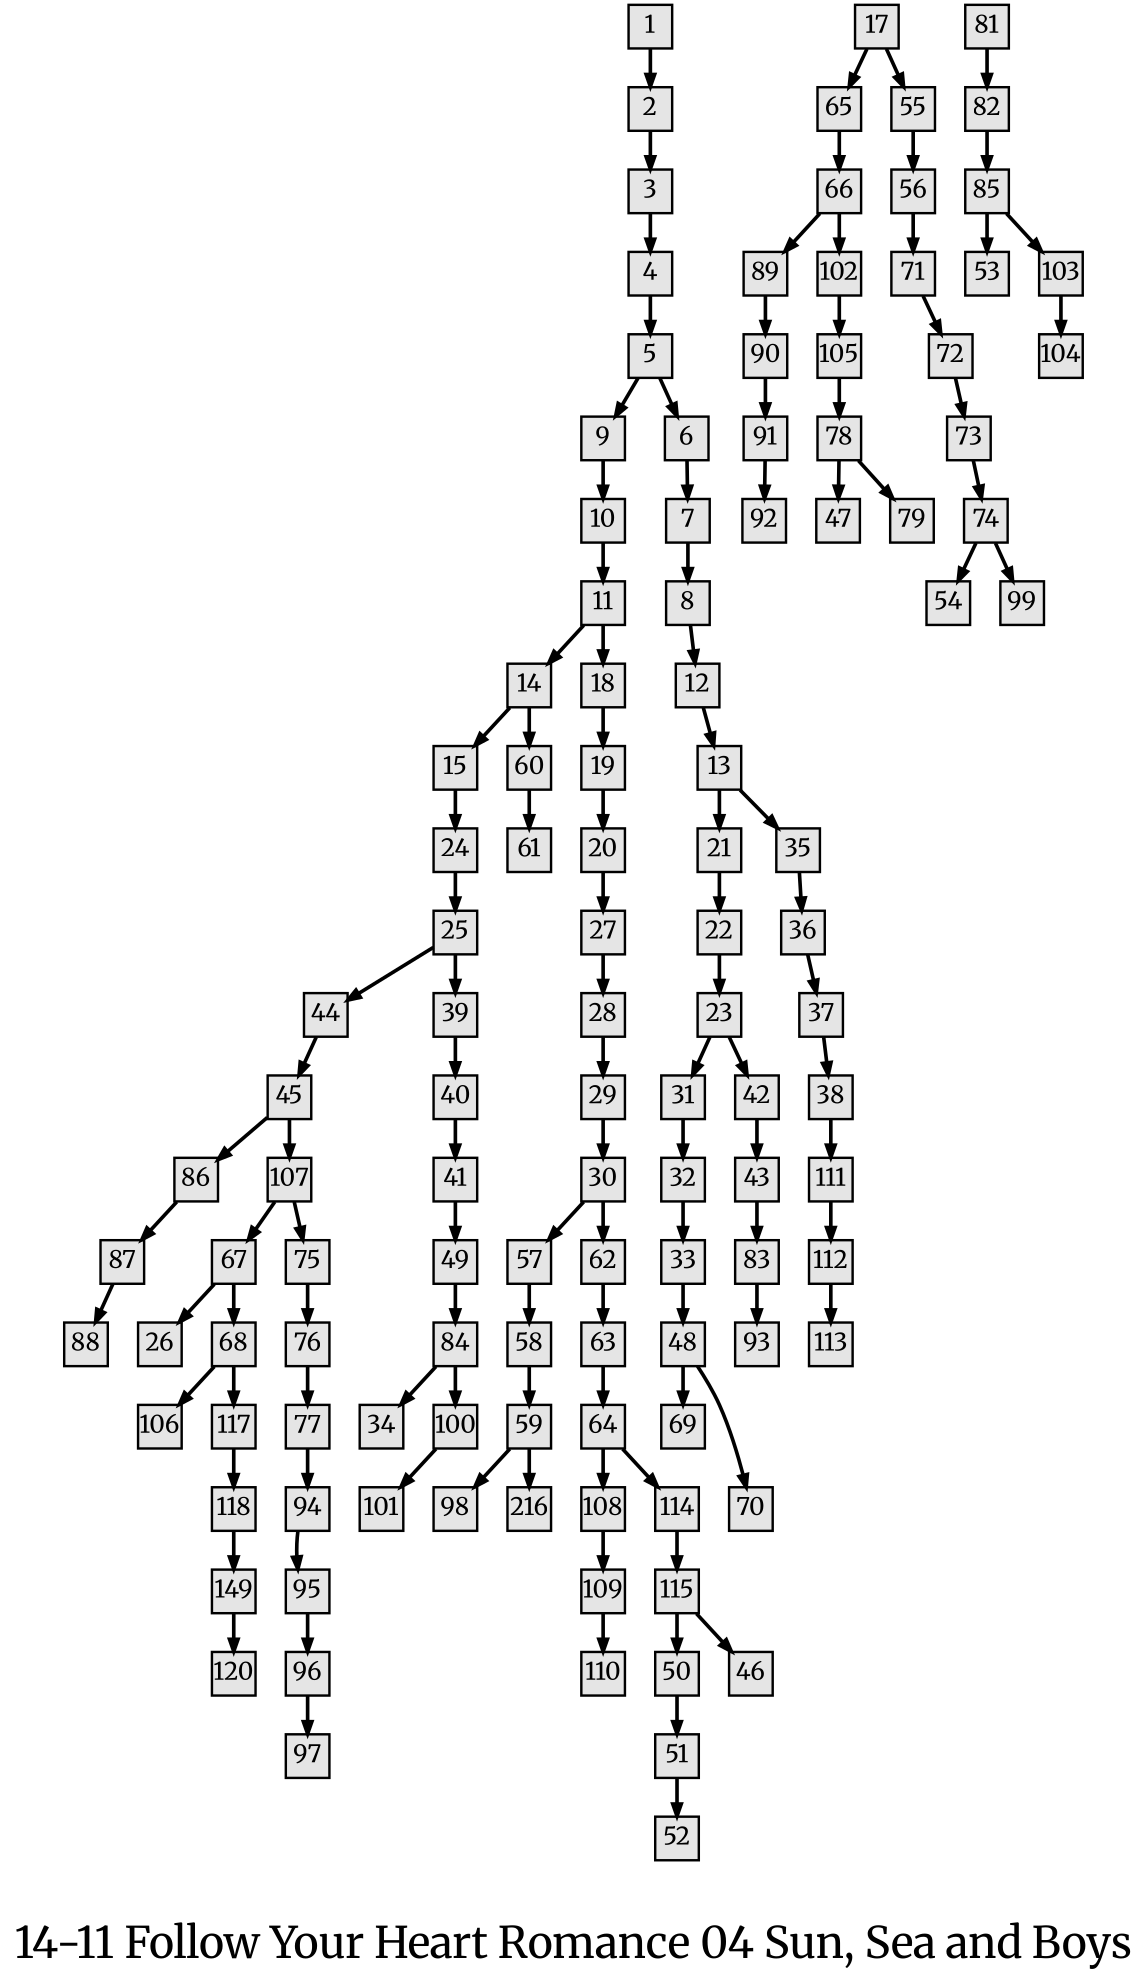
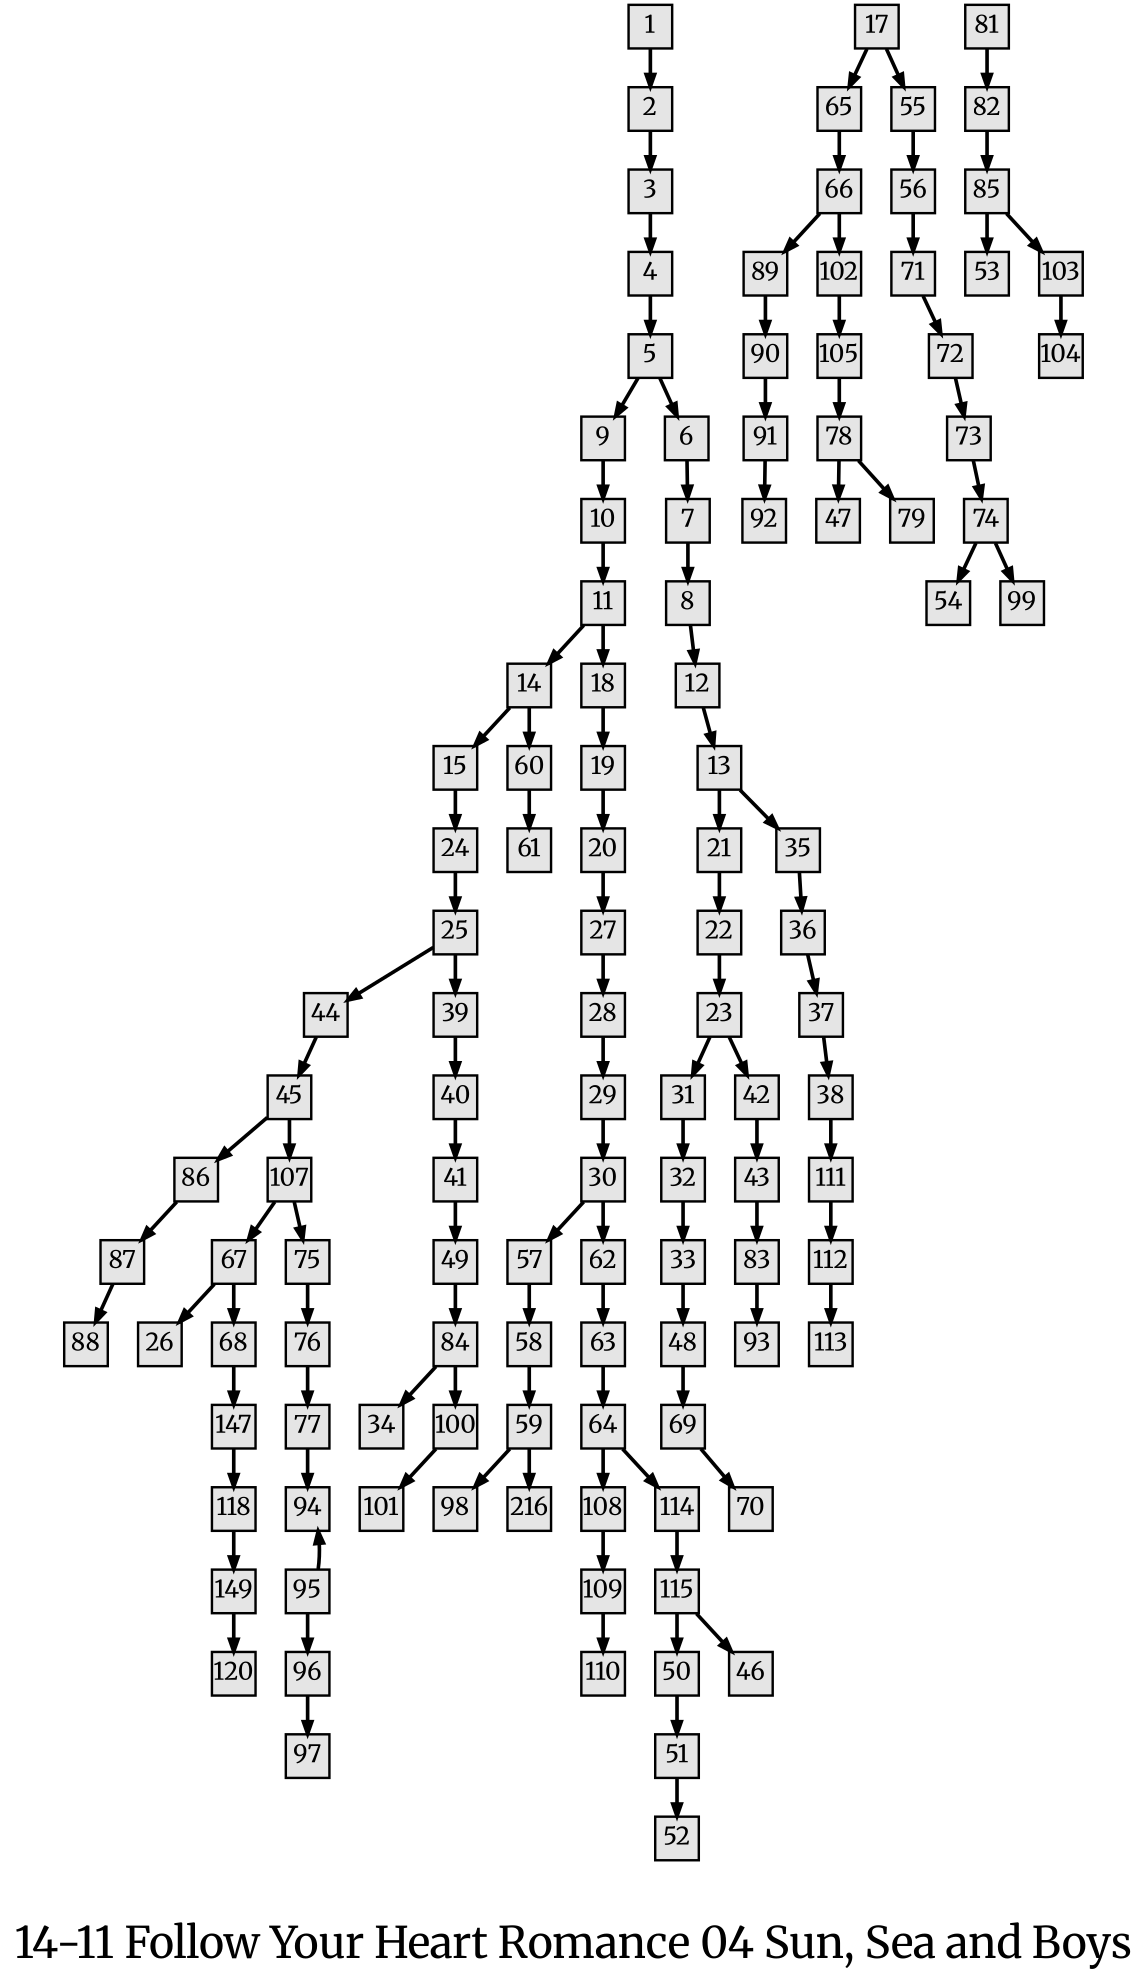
edge "48" -> "70": now "69" -> "70"
node "106": removed
node "117": label "117" -> "147"
edge "94" -> "95": reversed
